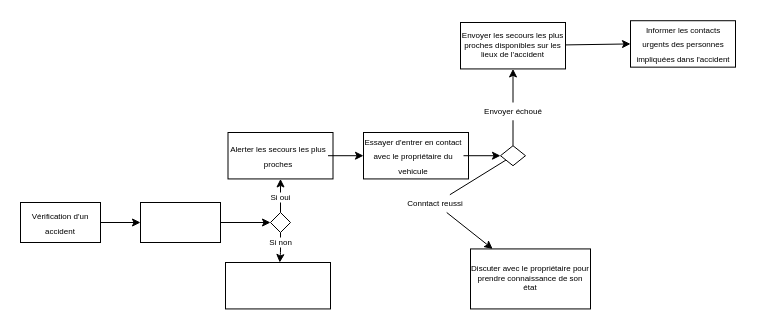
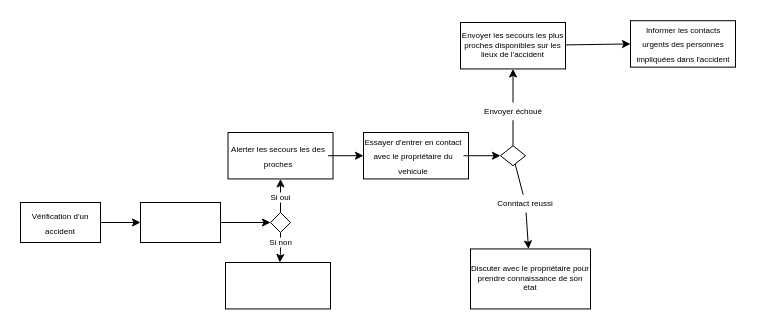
node "Alerter les secours les plus proches": label "Alerter les secours les plus proches" -> "Alerter les secours les des proches"
node "Conntact reussi": moved (436, 204) -> (526, 204)
